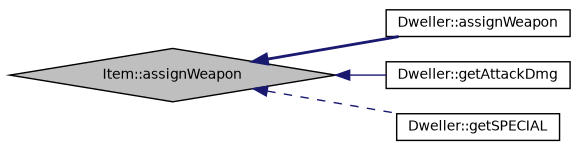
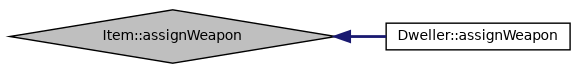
node "Dweller::getAttackDmg": removed
node "Dweller::getSPECIAL": removed
